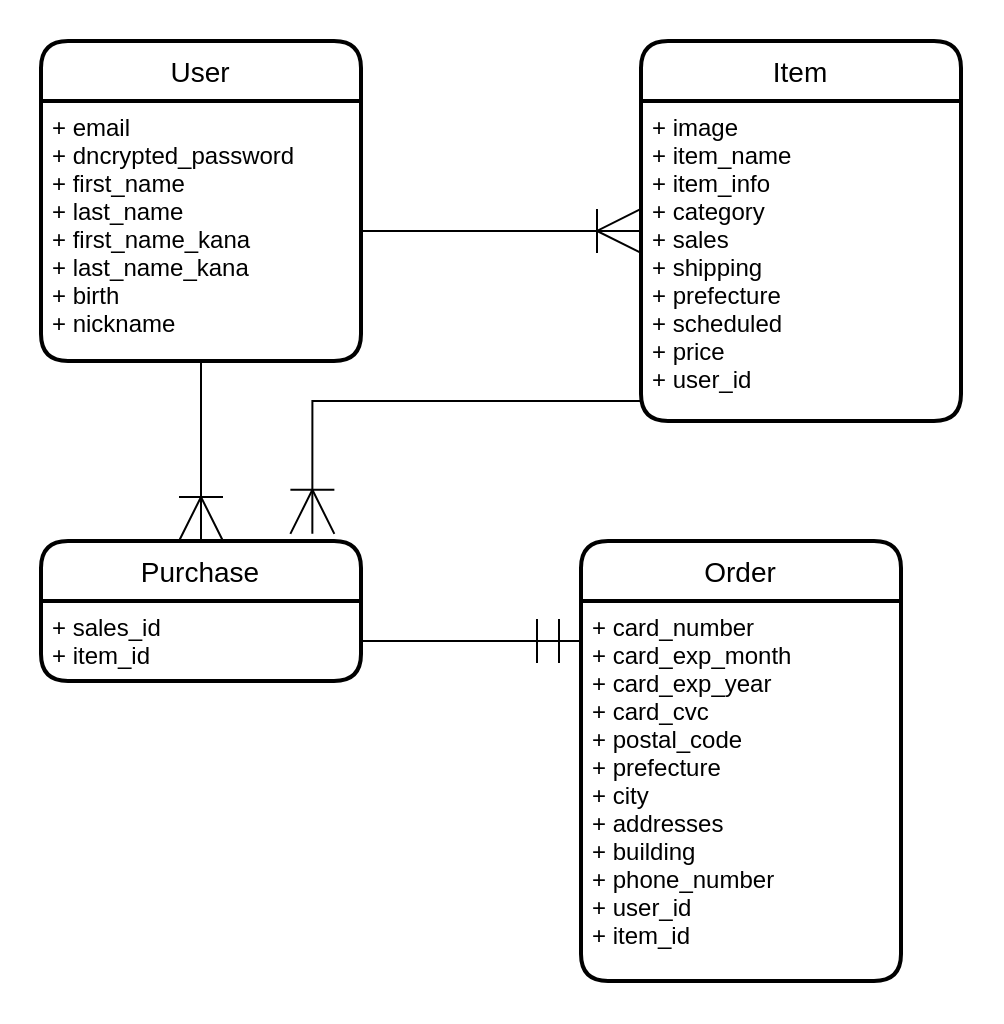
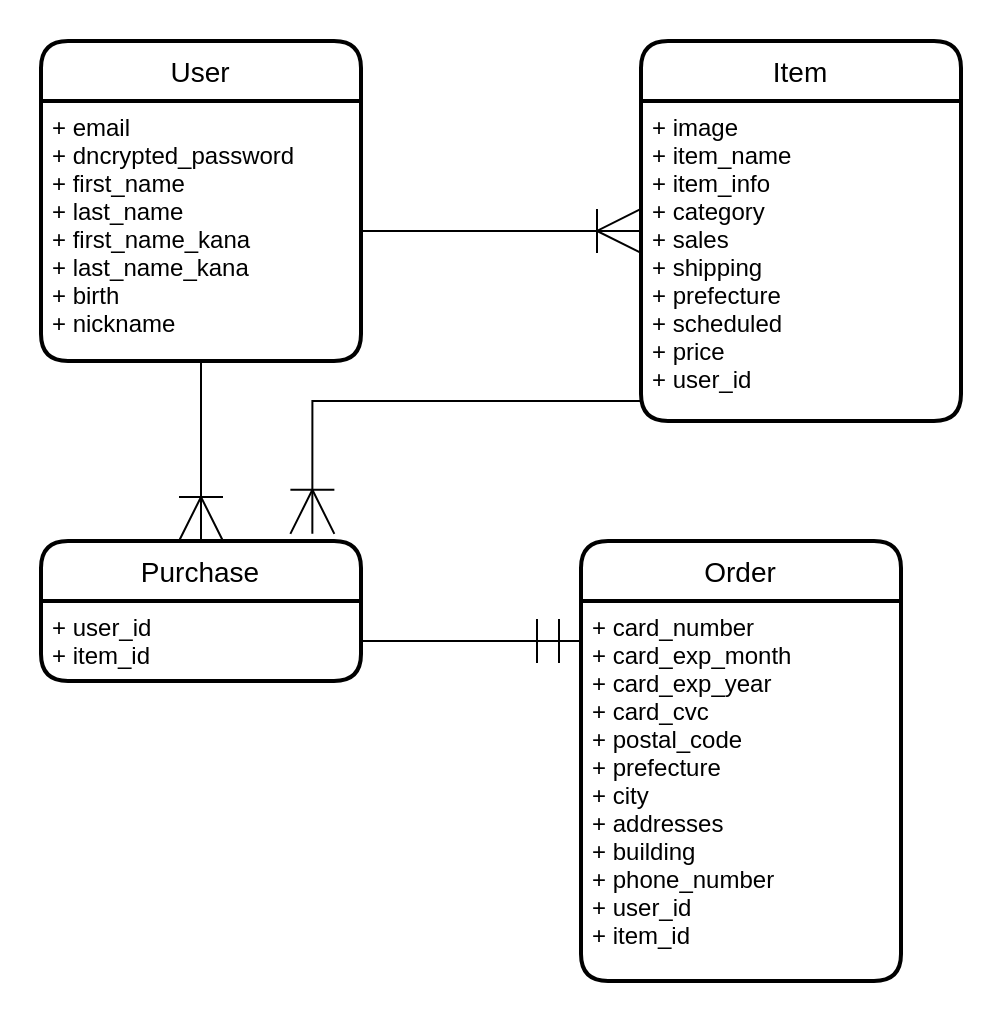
node "+ sales_id + item_id": label "+ sales_id + item_id" -> "+ user_id + item_id"
